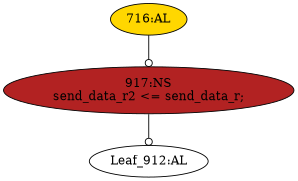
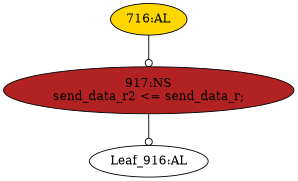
node "Leaf_912:AL": label "Leaf_912:AL" -> "Leaf_916:AL"
